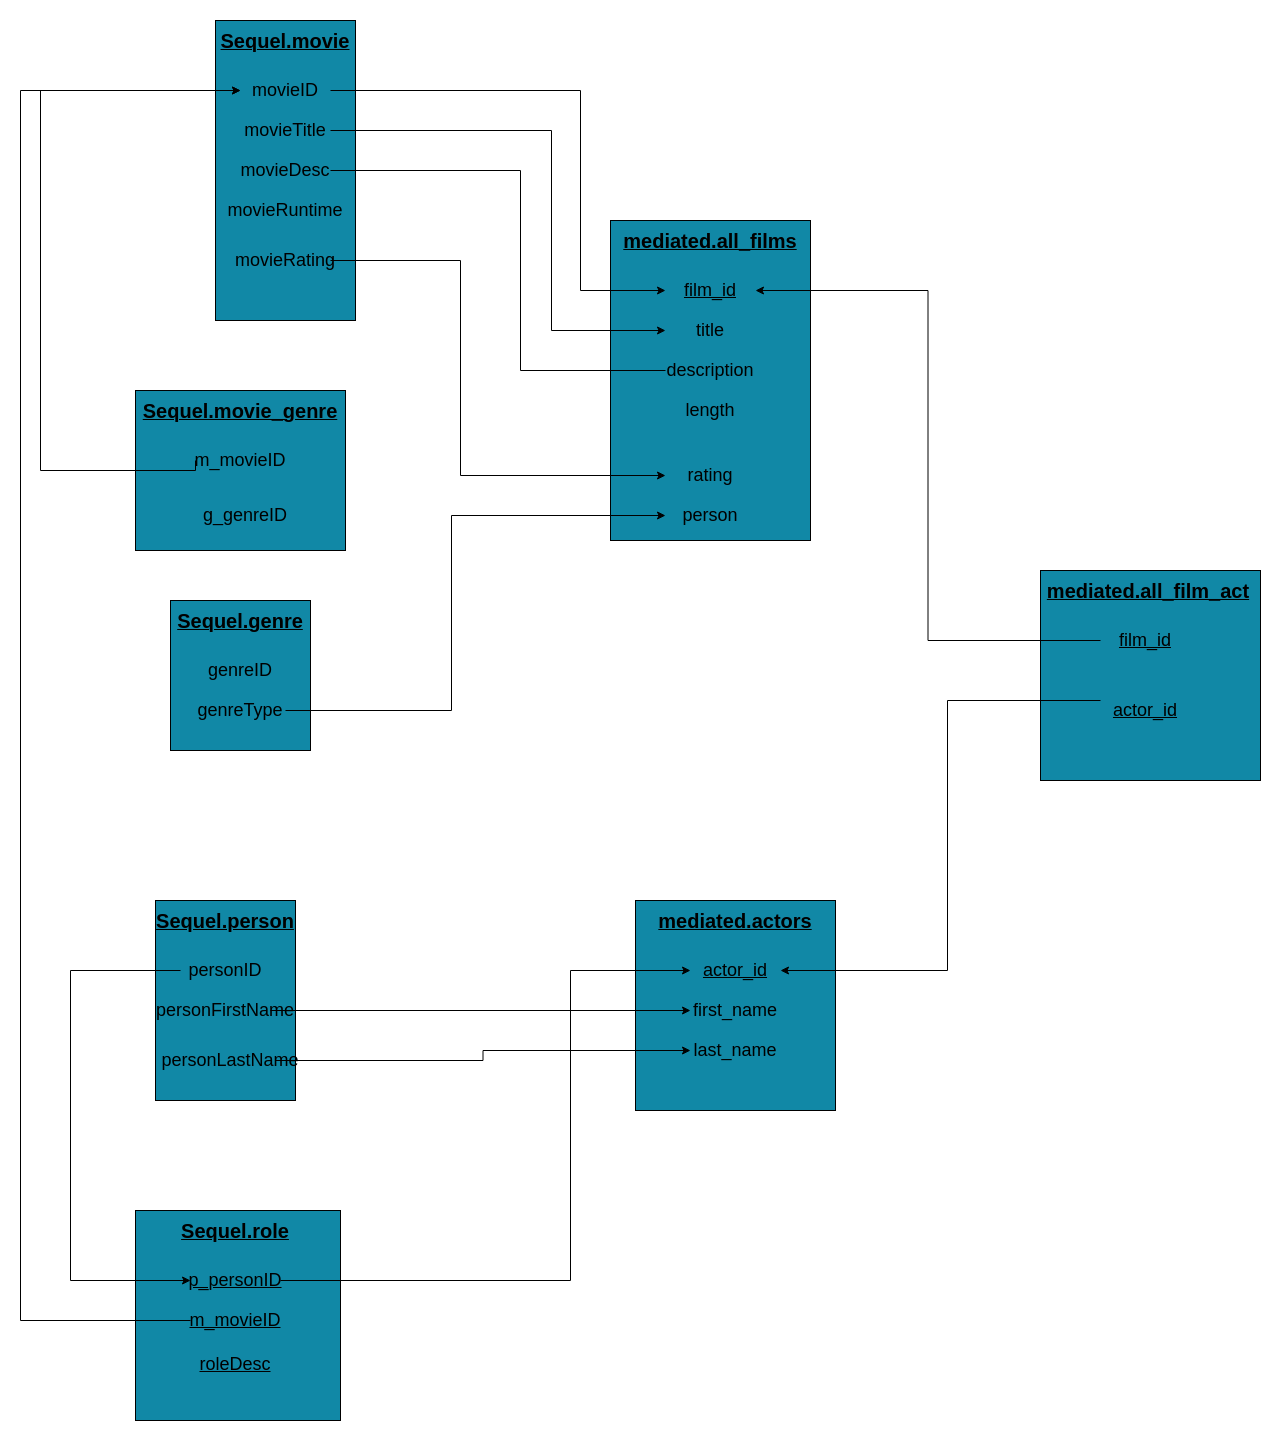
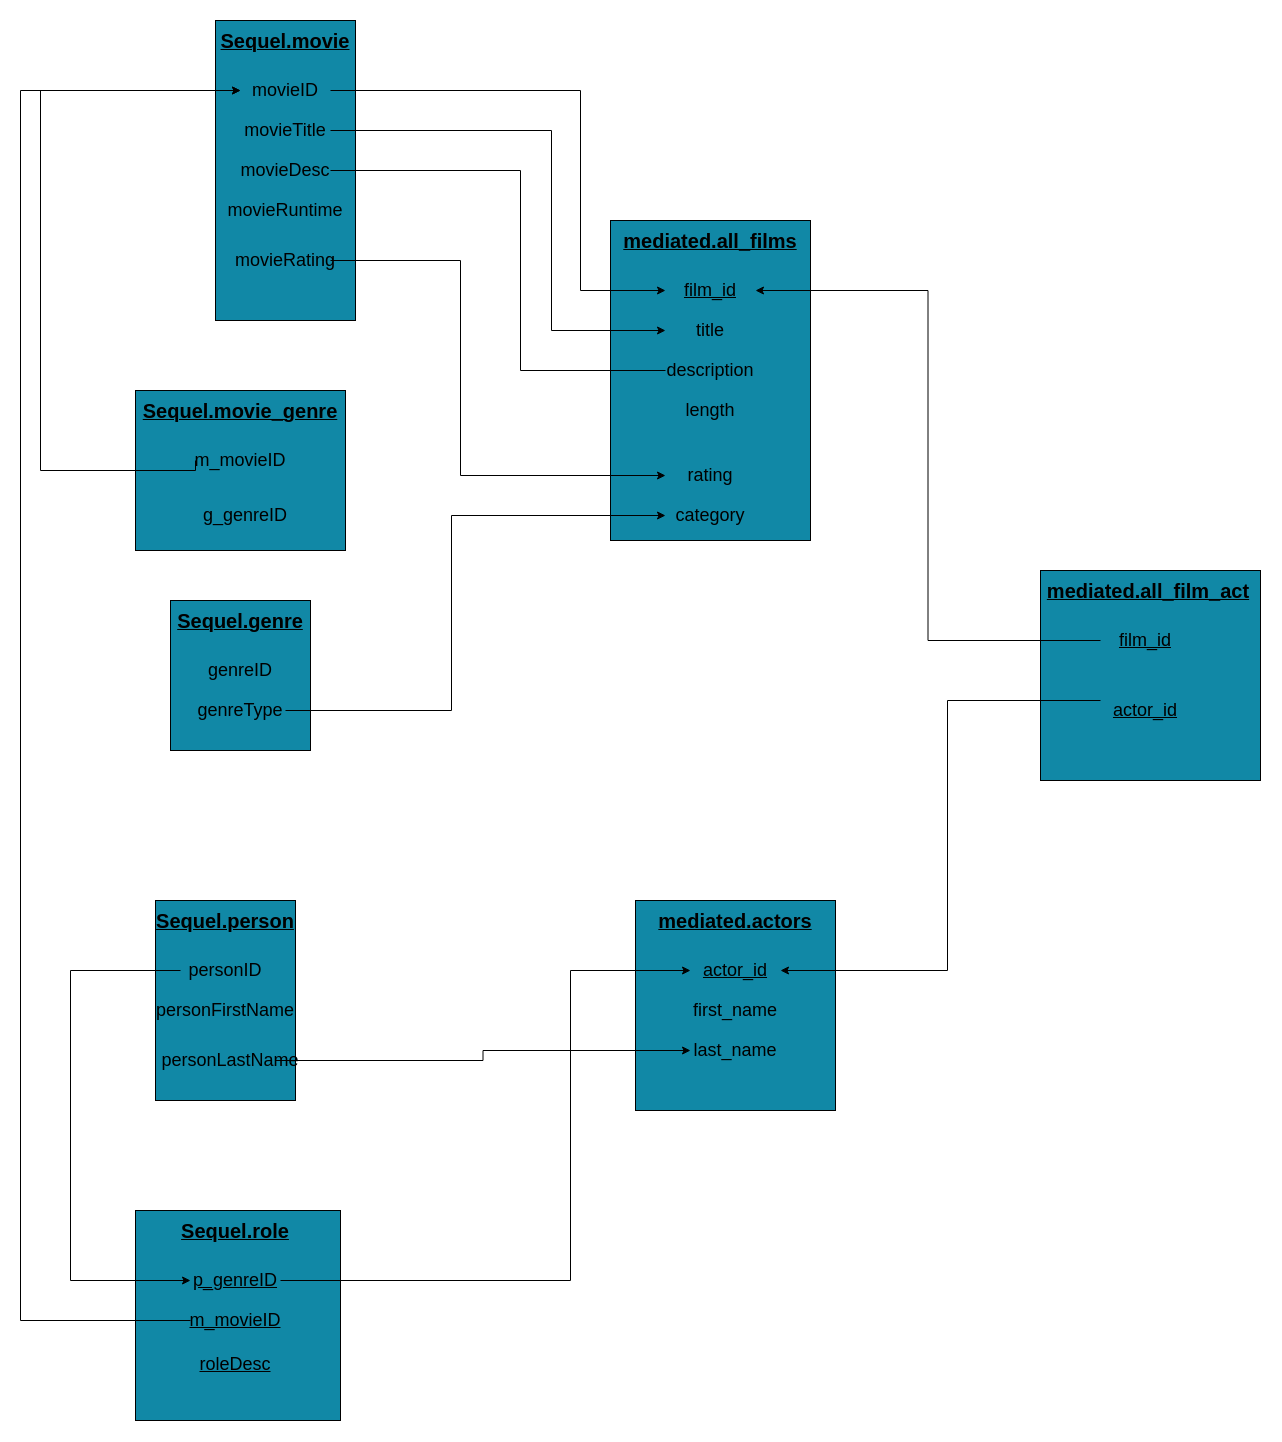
node "person": label "person" -> "category"
edge "personFirstName" -> "first_name": removed
node "p_personID": label "p_personID" -> "p_genreID"
